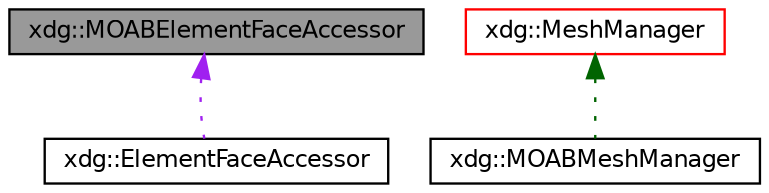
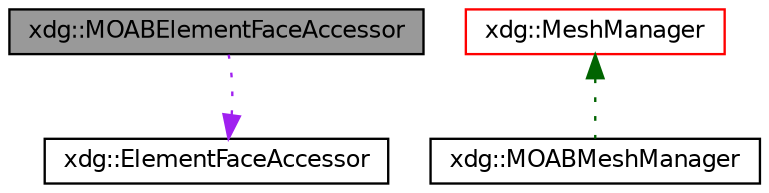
edge "xdg::ElementFaceAccessor" -> "xdg::MOABElementFaceAccessor": reversed
